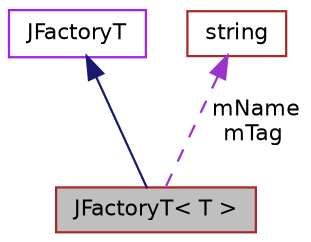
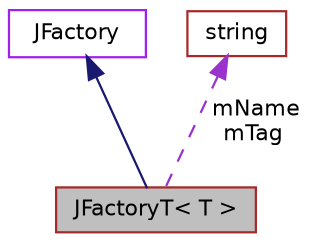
node "JFactoryT": label "JFactoryT" -> "JFactory"
